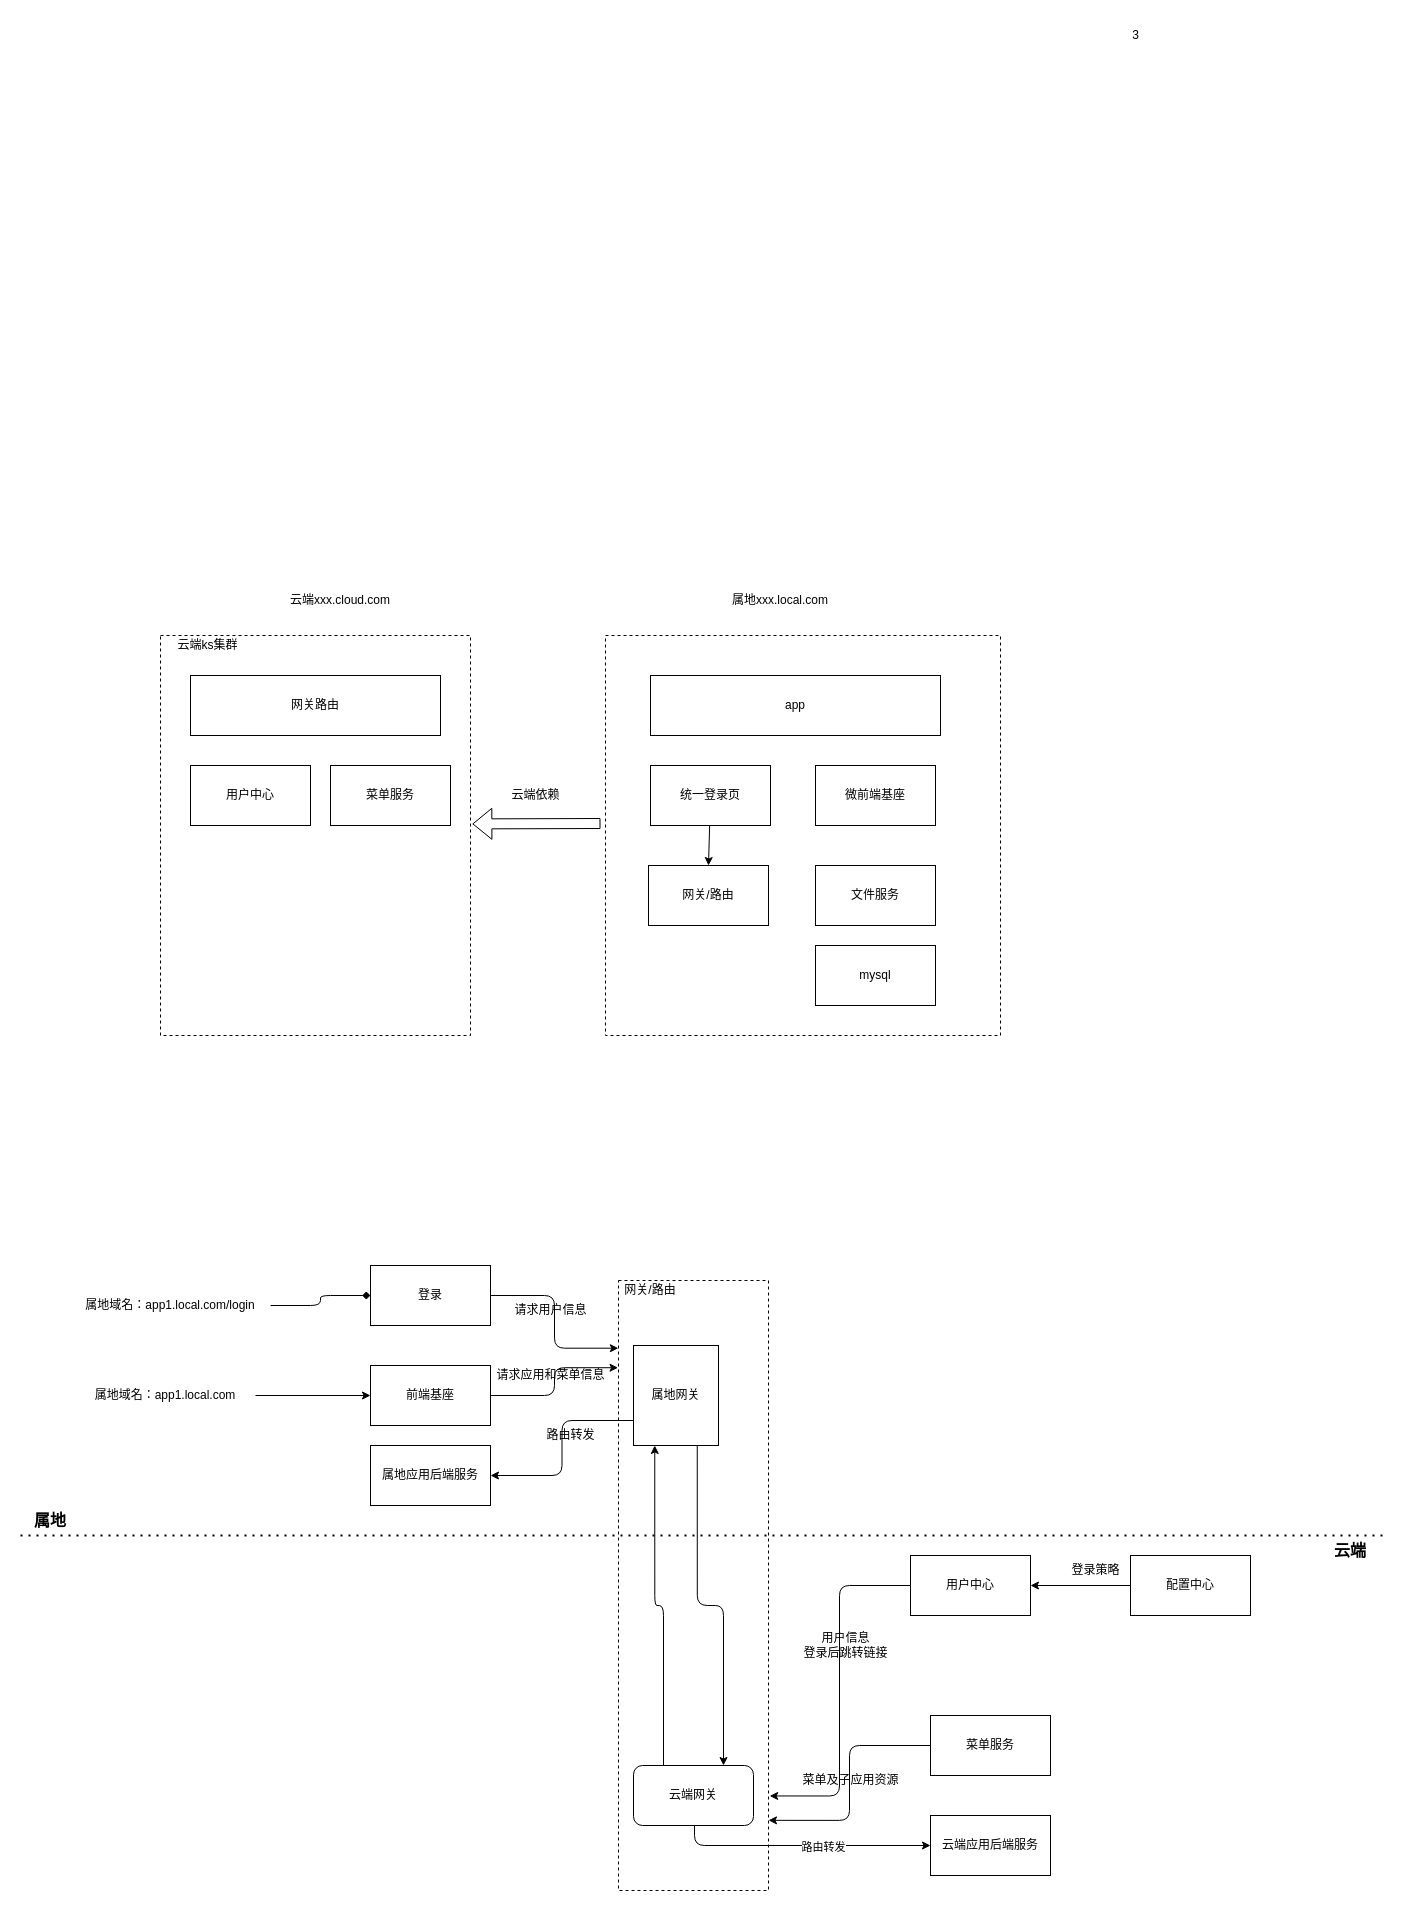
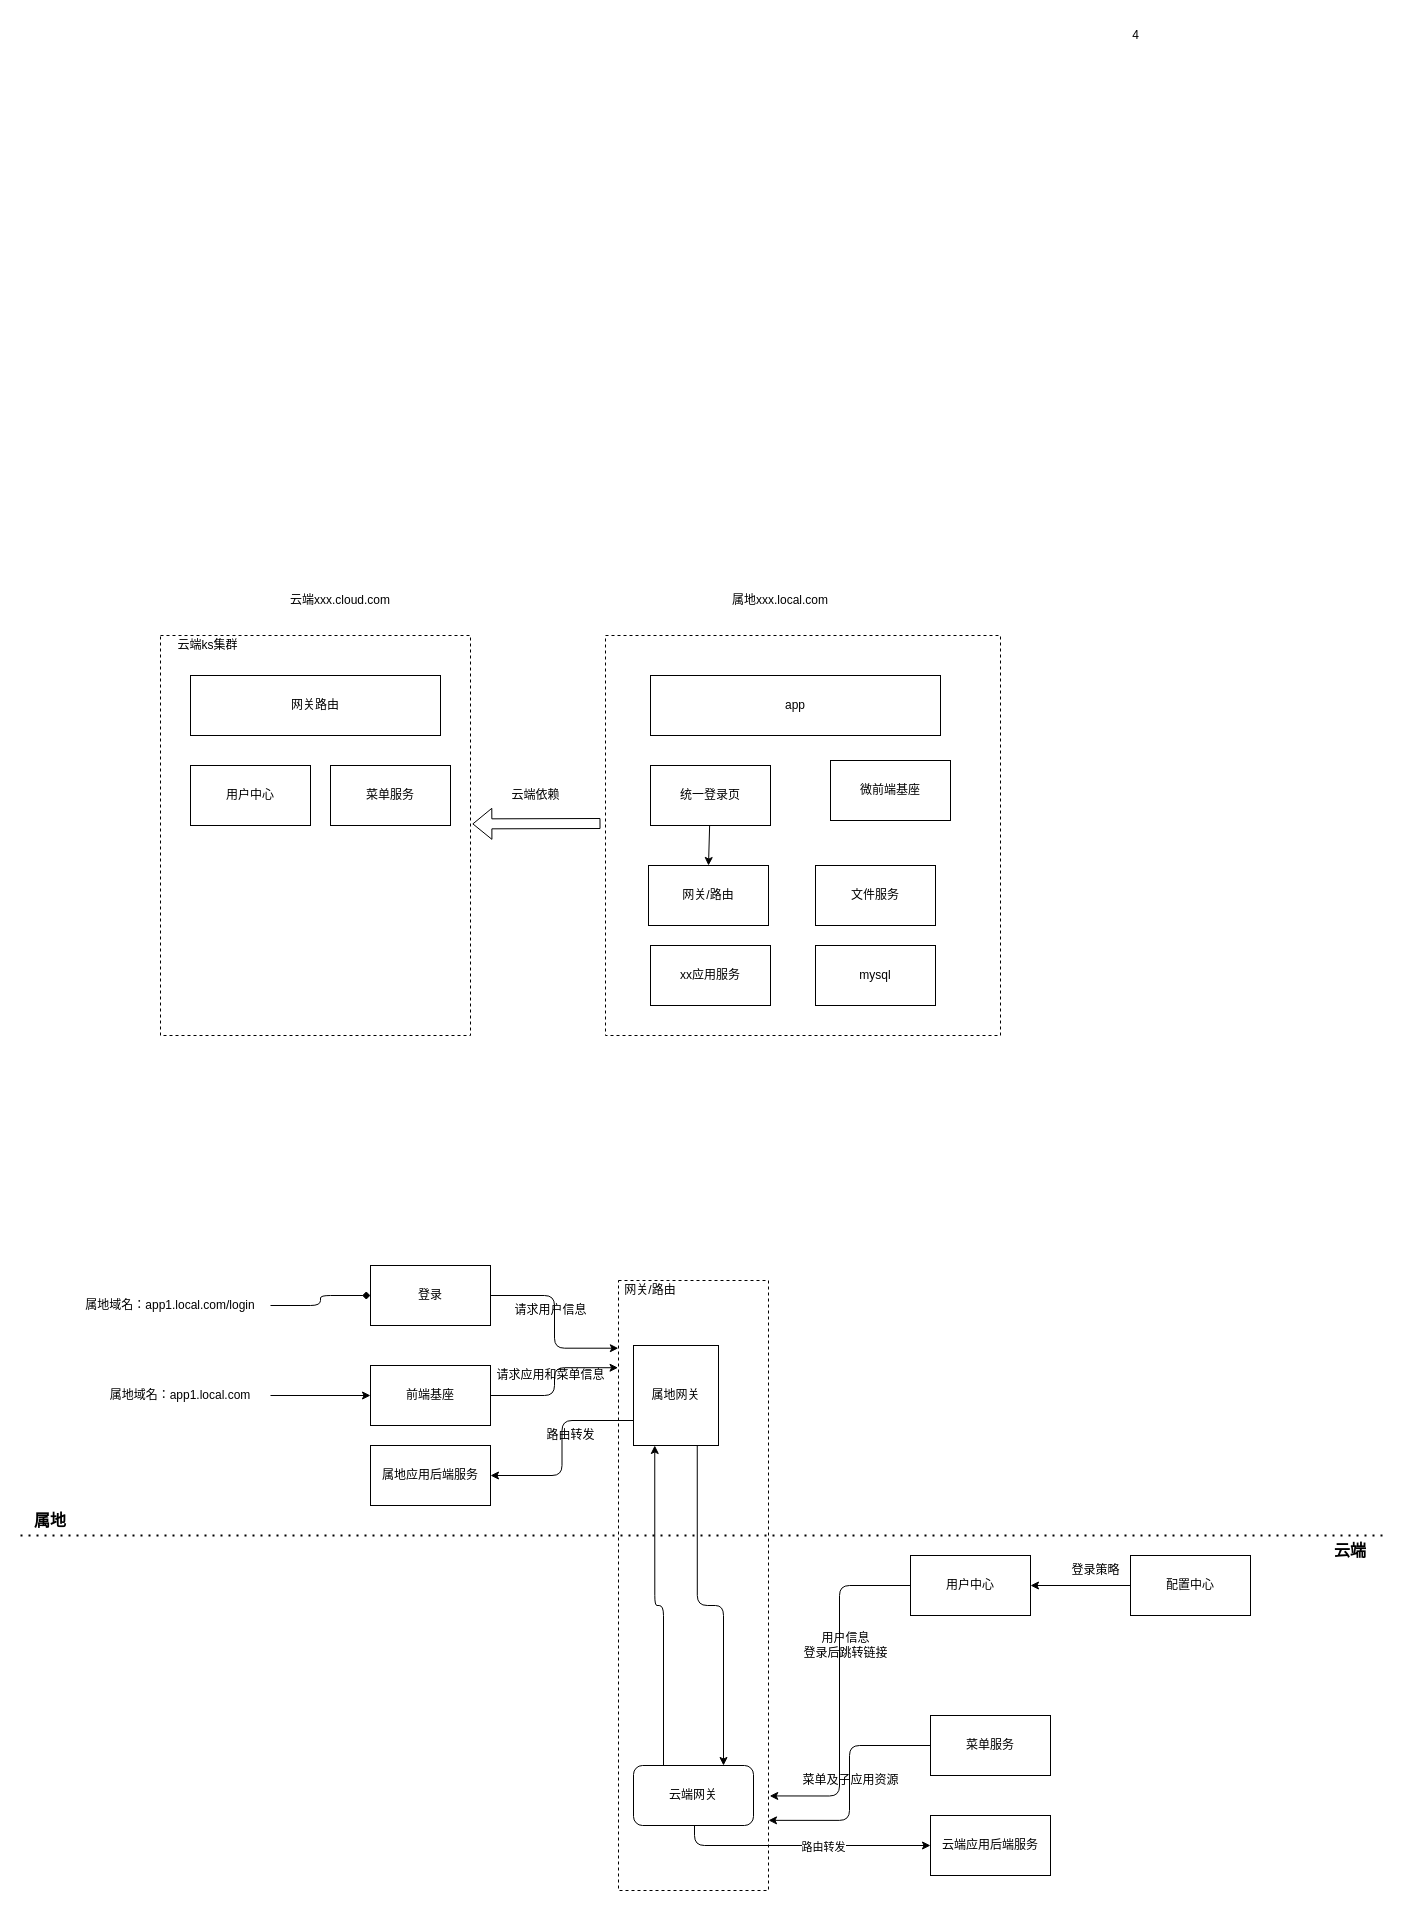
node "3": label "3" -> "4"
node "微前端基座": moved (876, 796) -> (891, 791)
node "xx应用服务": added
node "属地域名：app1.local.com": moved (166, 1396) -> (181, 1396)
